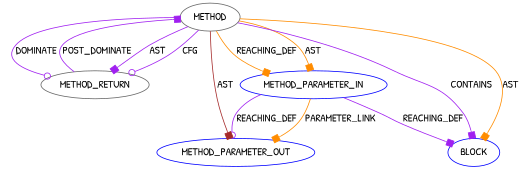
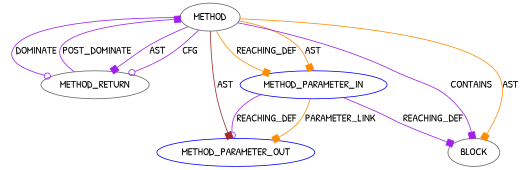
node "BLOCK": color blue -> gray40
